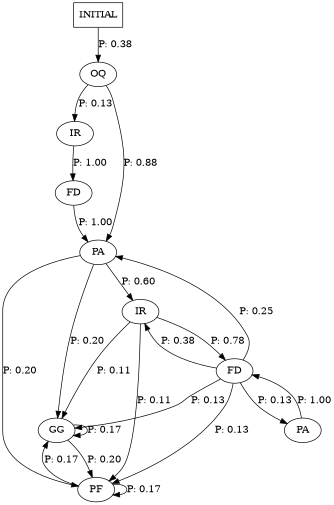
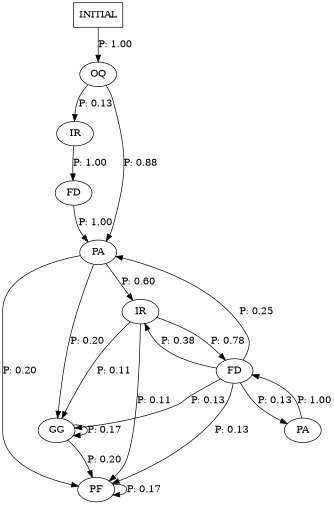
edge "INITIAL" -> "OQ": label "P: 0.38" -> "P: 1.00"
edge "PF" -> "GG": removed, label "P: 0.17"
